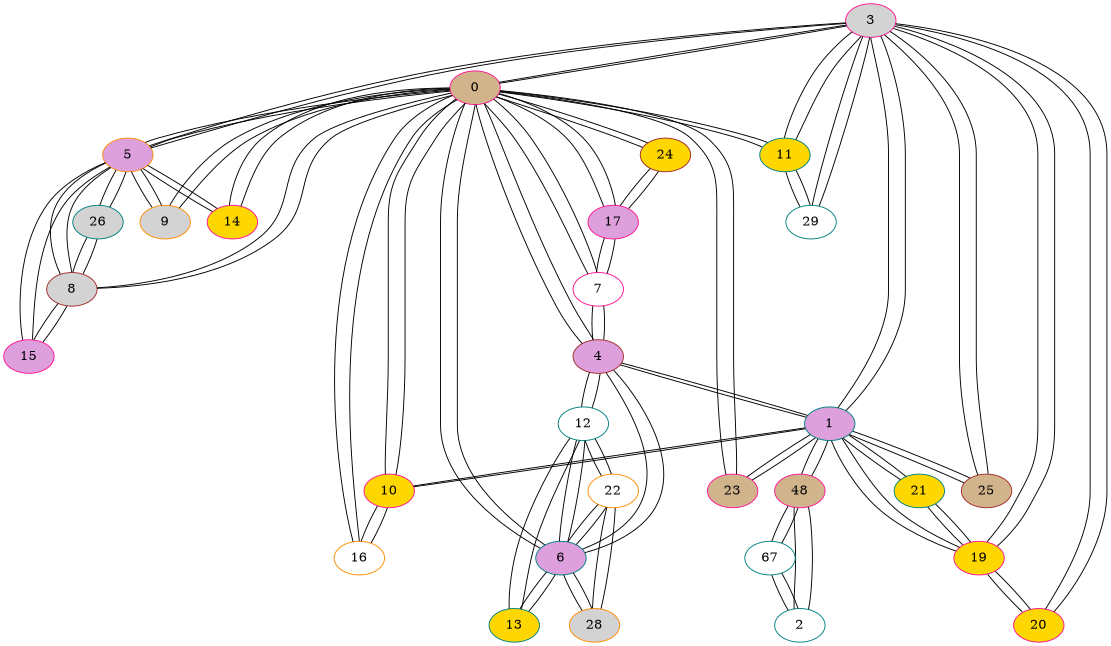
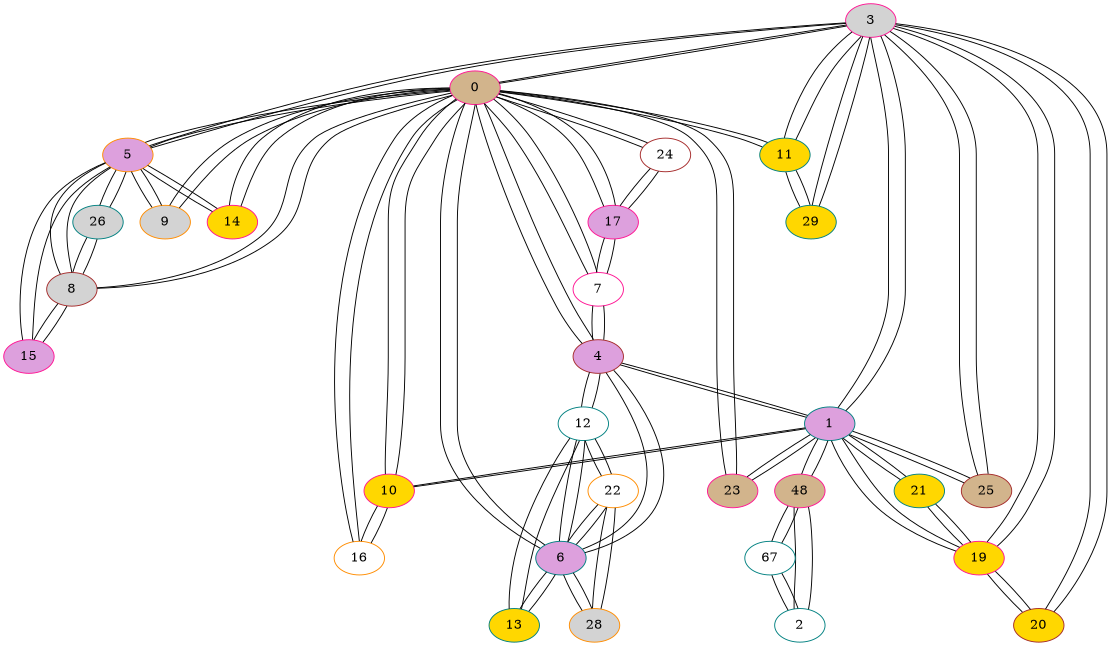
node "24": fillcolor gold -> white
node "29": fillcolor white -> gold
node "20": color deeppink -> brown
